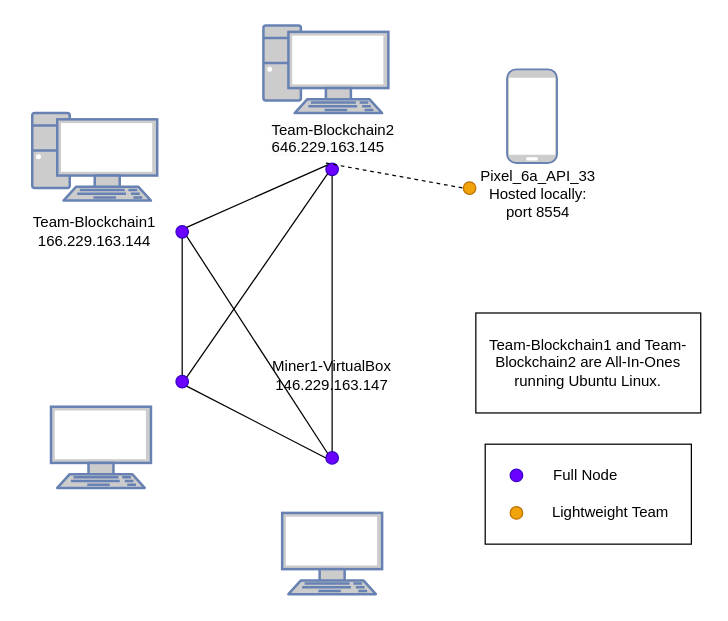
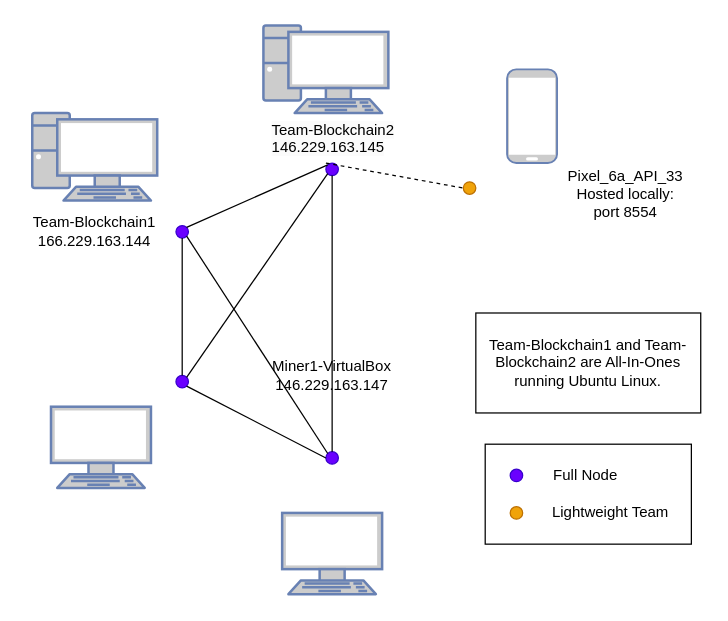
node "Team-Blockchain2 646.229.163.145": label "Team-Blockchain2 646.229.163.145" -> "Team-Blockchain2 146.229.163.145"
node "Pixel_6a_API_33 Hosted locally: port 8554": moved (538, 194) -> (626, 194)
